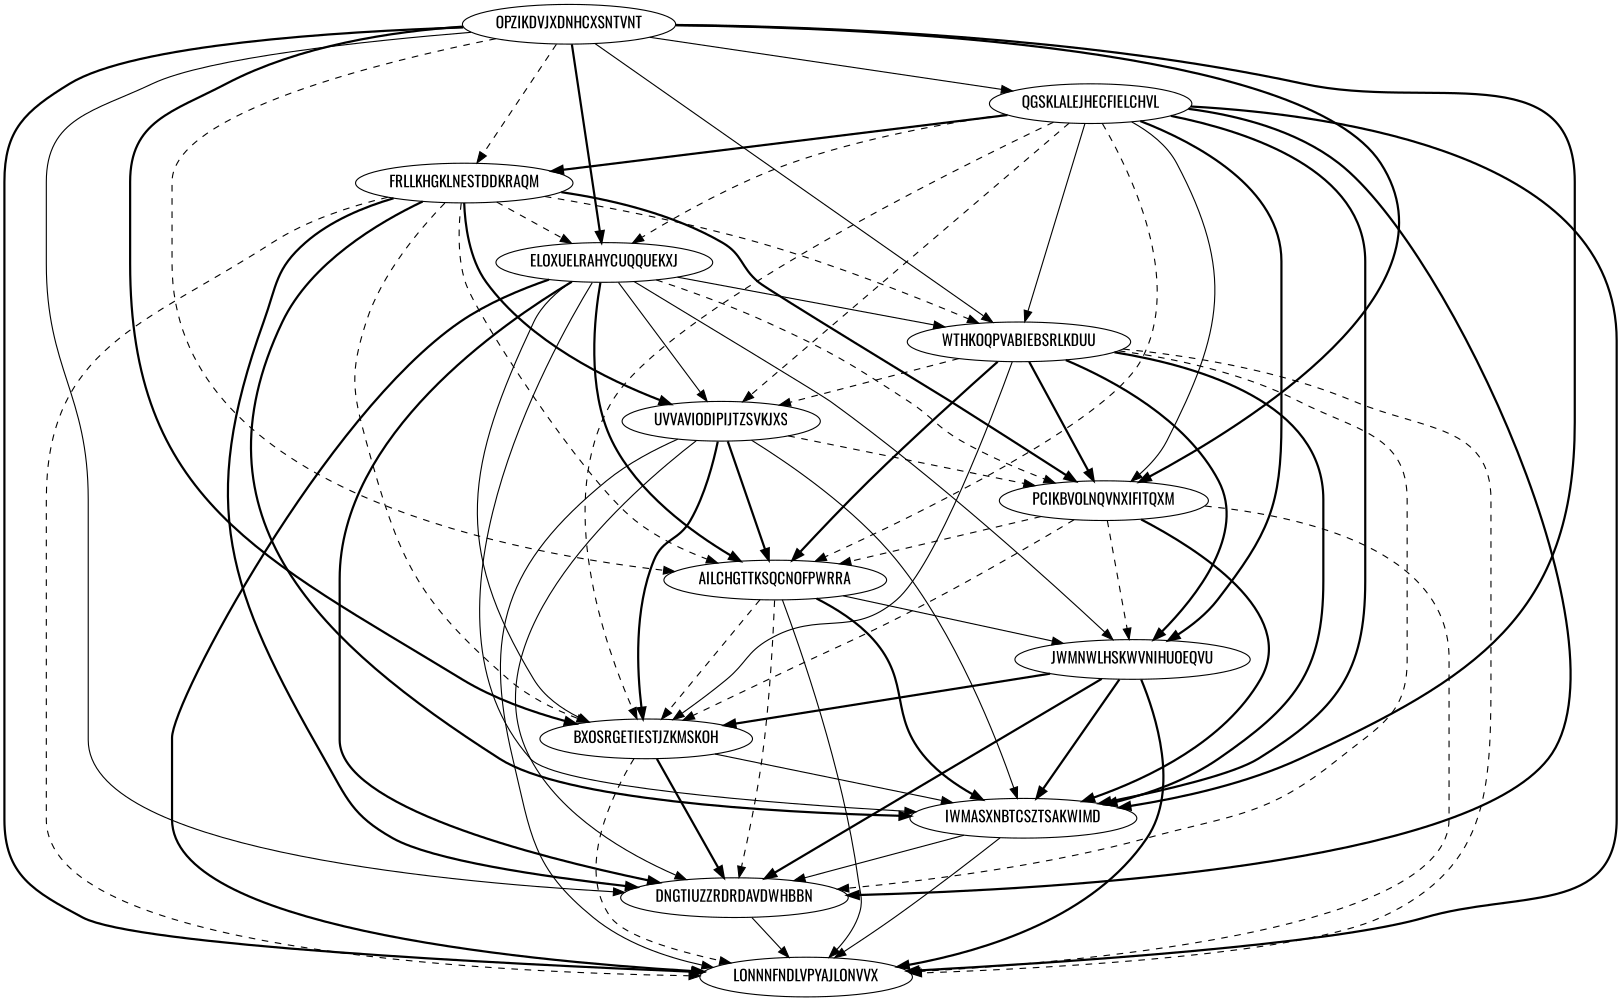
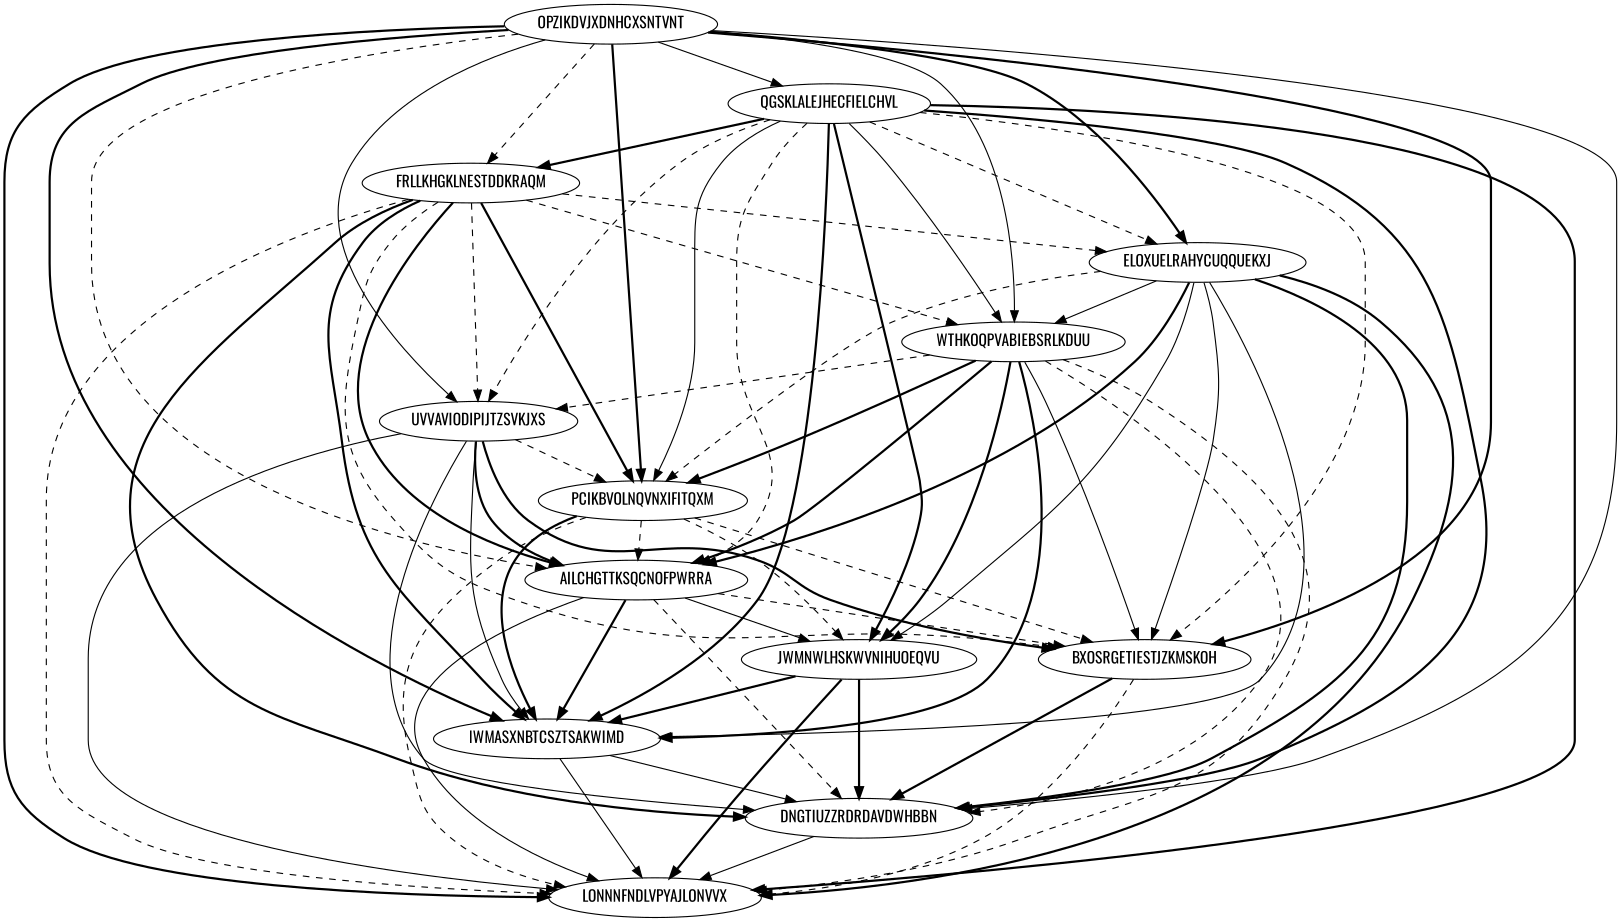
edge "FRLLKHGKLNESTDDKRAQM" -> "UVVAVIODIPIJTZSVKJXS": style bold -> dashed
edge "ELOXUELRAHYCUQQUEKXJ" -> "UVVAVIODIPIJTZSVKJXS": now "OPZIKDVJXDNHCXSNTVNT" -> "UVVAVIODIPIJTZSVKJXS"
edge "FRLLKHGKLNESTDDKRAQM" -> "AILCHGTTKSQCNOFPWRRA": style dashed -> bold
edge "JWMNWLHSKWVNIHUOEQVU" -> "BXOSRGETIESTJZKMSKOH": removed
edge "BXOSRGETIESTJZKMSKOH" -> "IWMASXNBTCSZTSAKWIMD": removed
